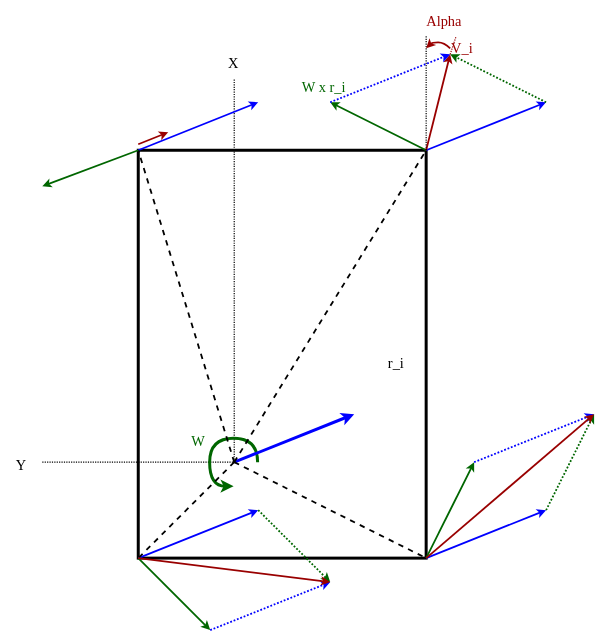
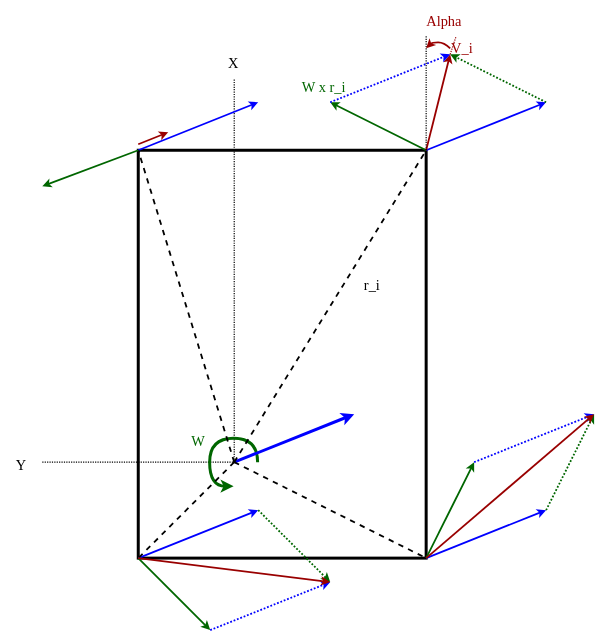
node "r_i": moved (396, 363) -> (372, 285)
